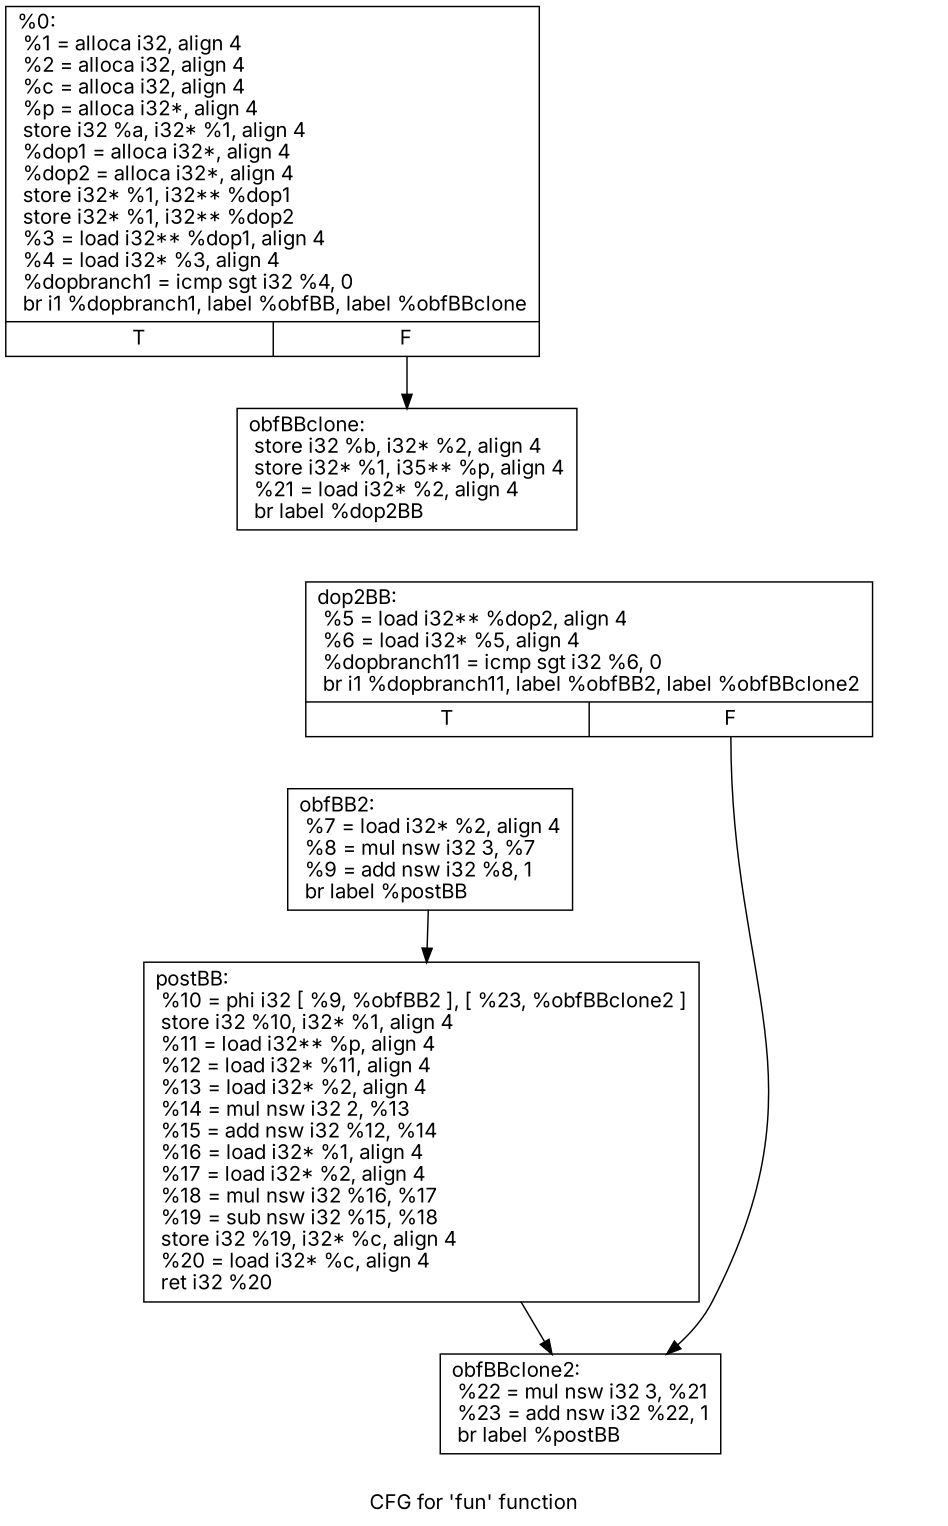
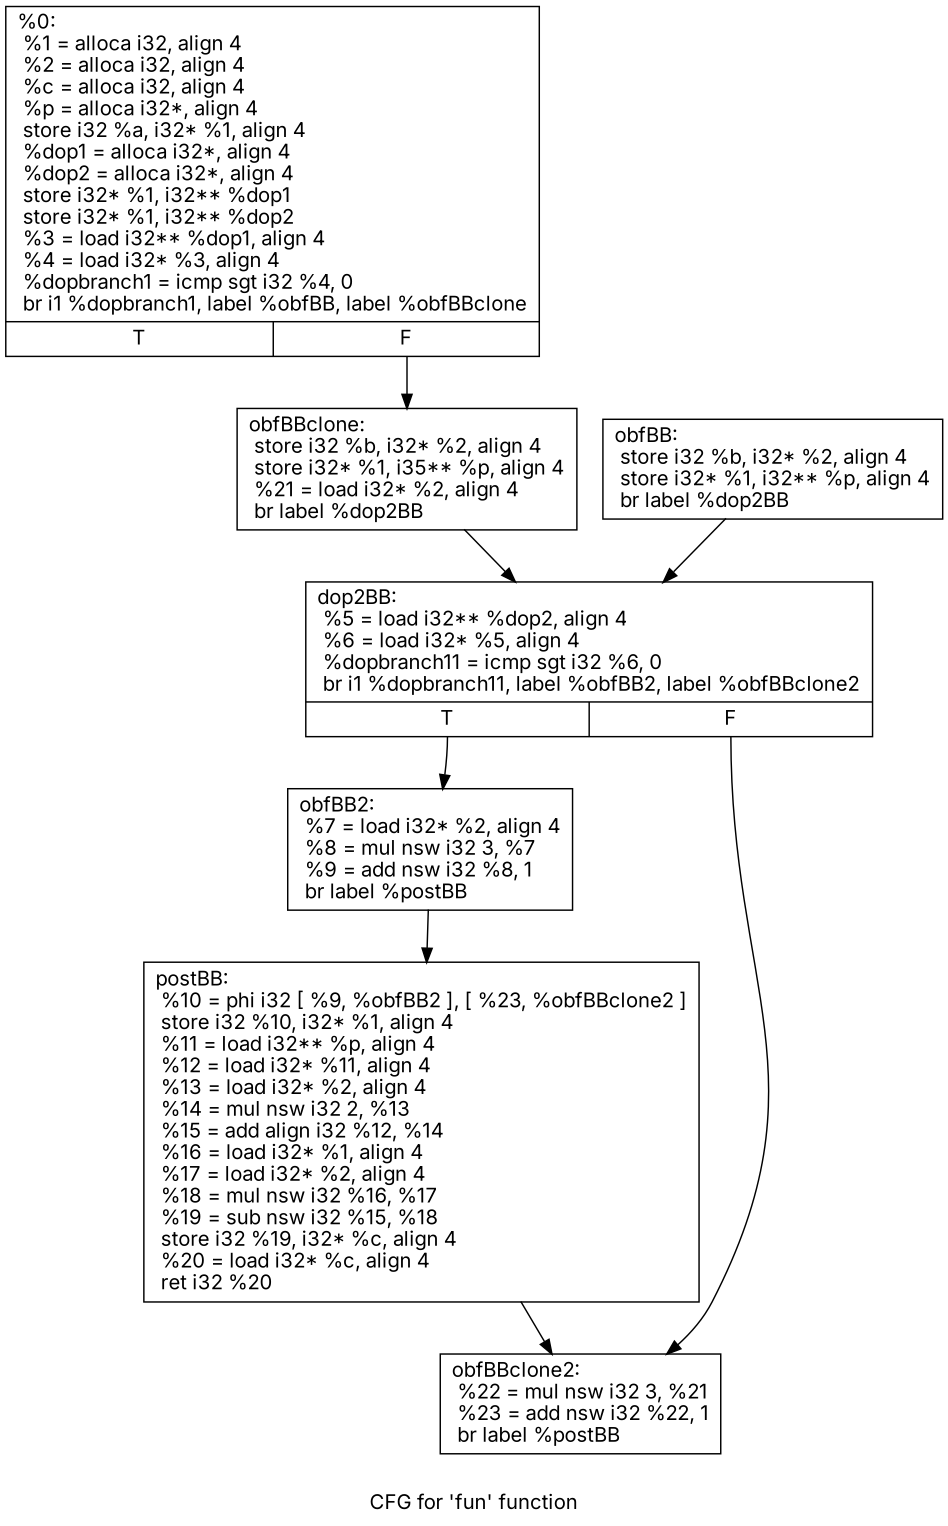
node "obfBB:": added
edge "obfBBclone:" -> "dop2BB:": added
edge "dop2BB:" -> "obfBB2:": added
node "postBB:": text "%15 = add nsw i32 %12, %14" -> "%15 = add align i32 %12, %14"
